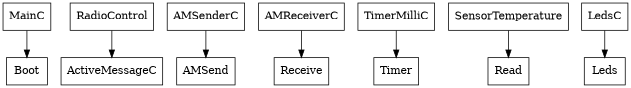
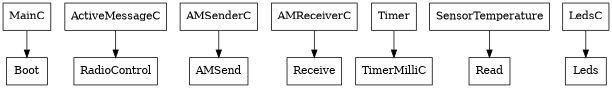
edge "RadioControl" -> "ActiveMessageC": reversed
edge "TimerMilliC" -> "Timer": reversed
